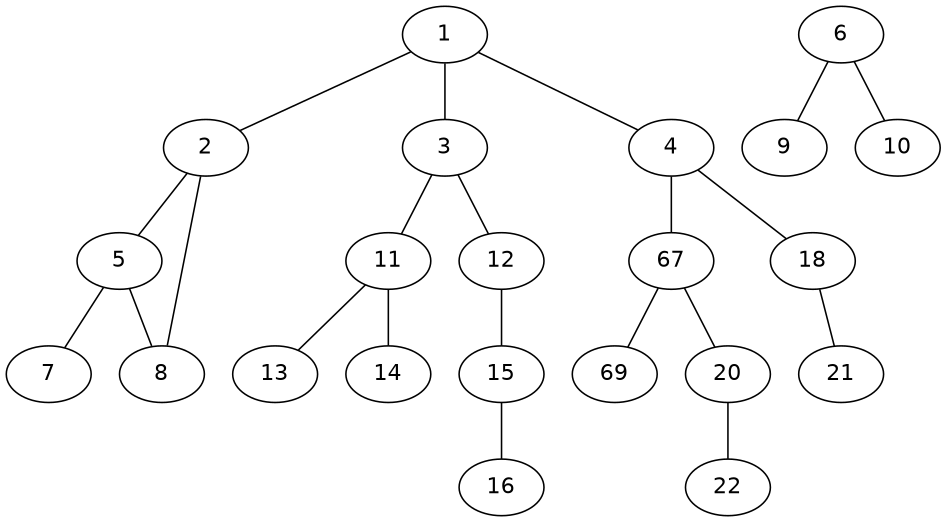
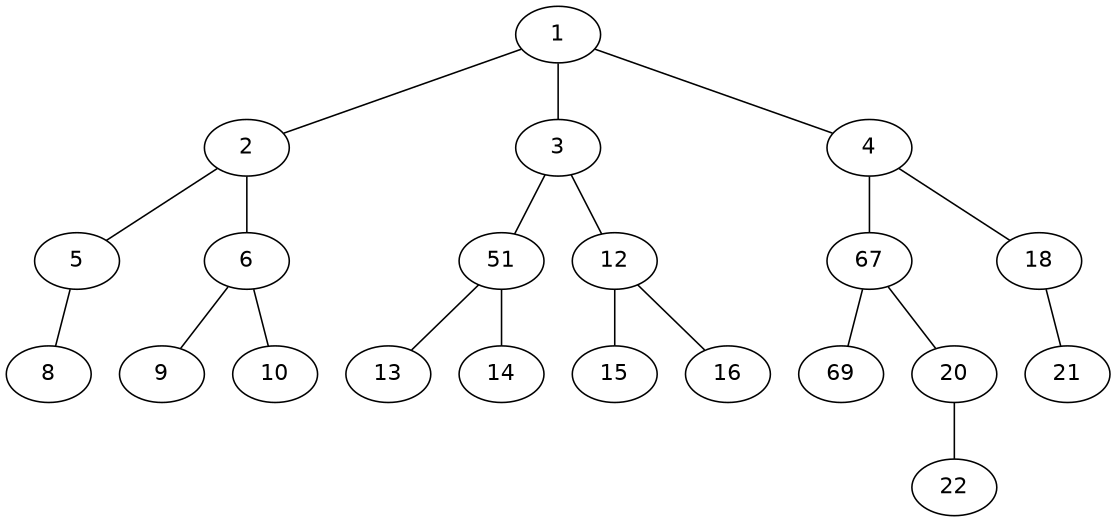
edge "2" -- "8": now "2" -- "6"
node "11": label "11" -> "51"
node "7": removed
edge "15" -- "16": now "12" -- "16"
